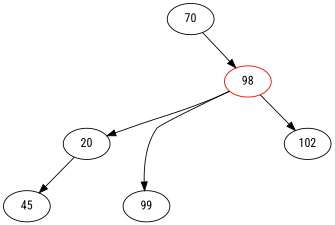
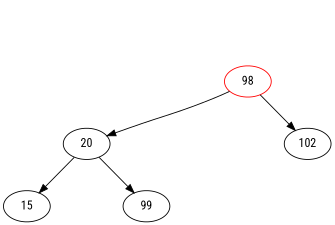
node "70": removed
edge "98" -> "99": now "20" -> "99"
node "45": label "45" -> "15"
